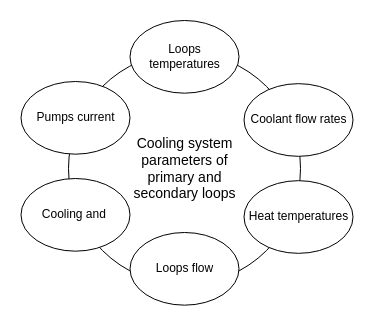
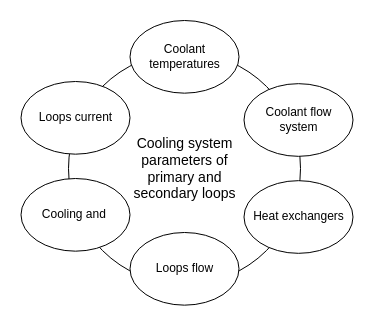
node "Loops temperatures": label "Loops temperatures" -> "Coolant temperatures"
node "Pumps current": label "Pumps current" -> "Loops current"
node "Coolant flow rates": label "Coolant flow rates" -> "Coolant flow system"
node "Heat temperatures": label "Heat temperatures" -> "Heat exchangers"
